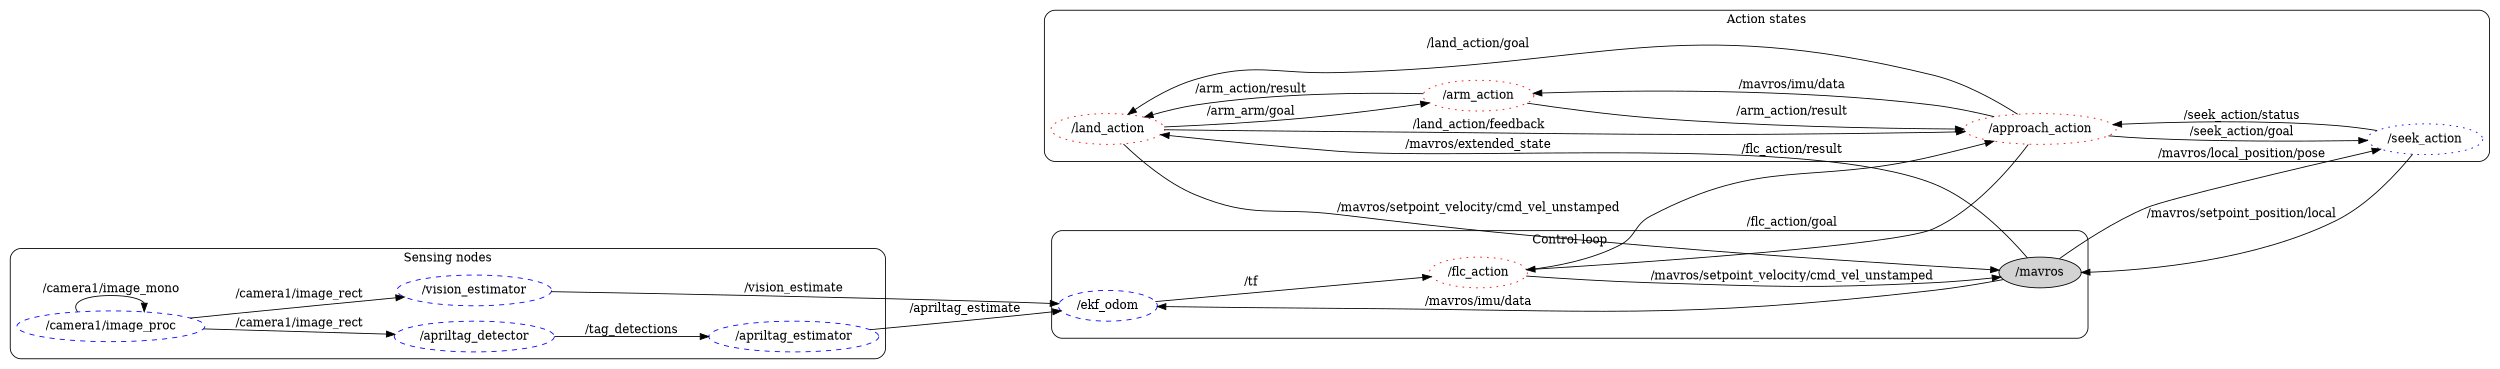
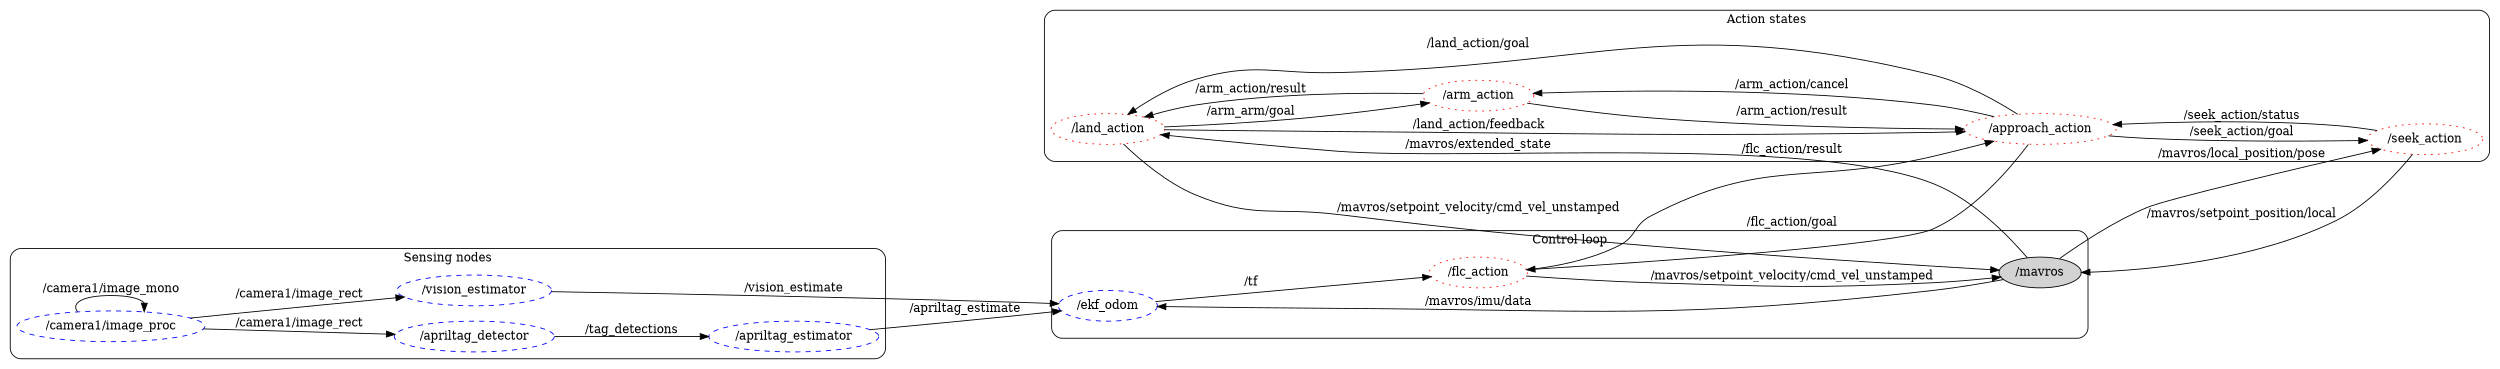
edge "/approach_action" -> "/arm_action": label "/mavros/imu/data" -> "/arm_action/cancel"
node "/seek_action": color blue -> red
